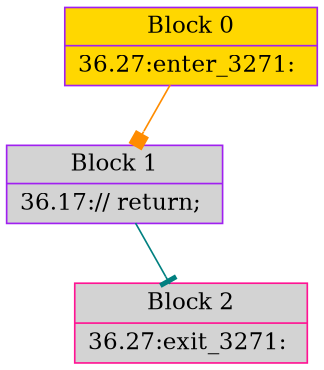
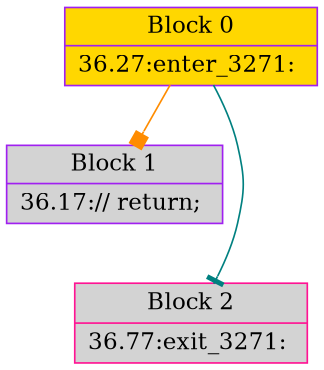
edge "Block 1" -> "Block 2": now "Block 0" -> "Block 2"
node "Block 2": text "36.27:exit_3271:" -> "36.77:exit_3271:"
